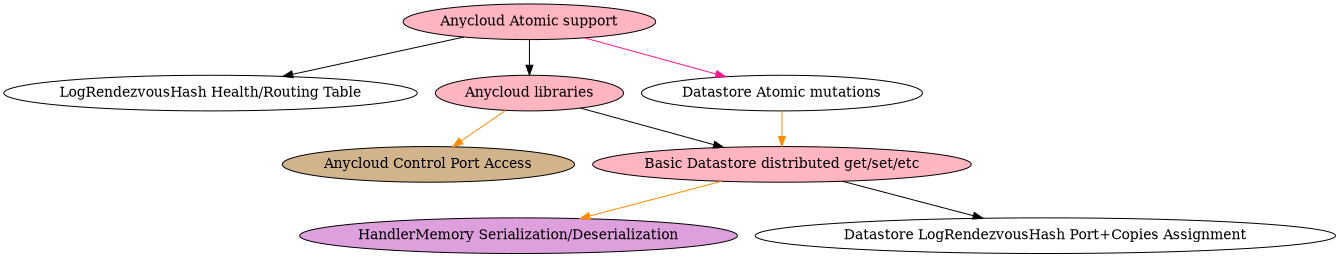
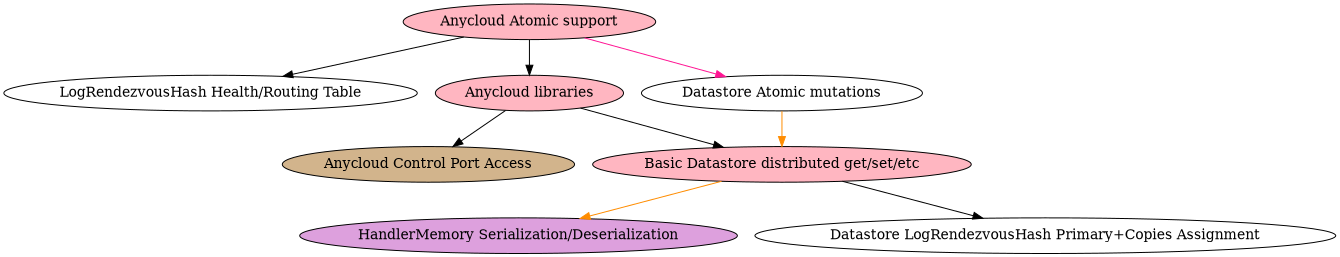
edge "Anycloud libraries" -> "Anycloud Control Port Access": color darkorange -> black
node "Datastore LogRendezvousHash Port+Copies Assignment": label "Datastore LogRendezvousHash Port+Copies Assignment" -> "Datastore LogRendezvousHash Primary+Copies Assignment"
